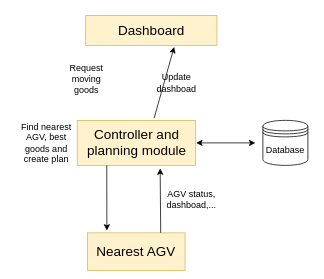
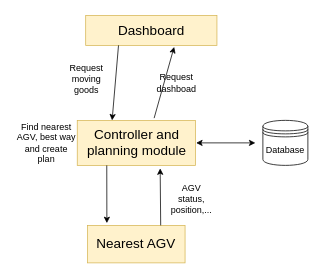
edge "Dashboard" -> "Controller and planning module": added
node "Update dashboad": label "Update dashboad" -> "Request dashboad"
node "Find nearest AGV, best goods and create plan": label "Find nearest AGV, best goods and create plan" -> "Find nearest AGV, best way and create plan"
node "AGV status, dashboad,...": label "AGV status, dashboad,..." -> "AGV status, position,..."
node "Nearest AGV": moved (136, 252) -> (136, 244)
